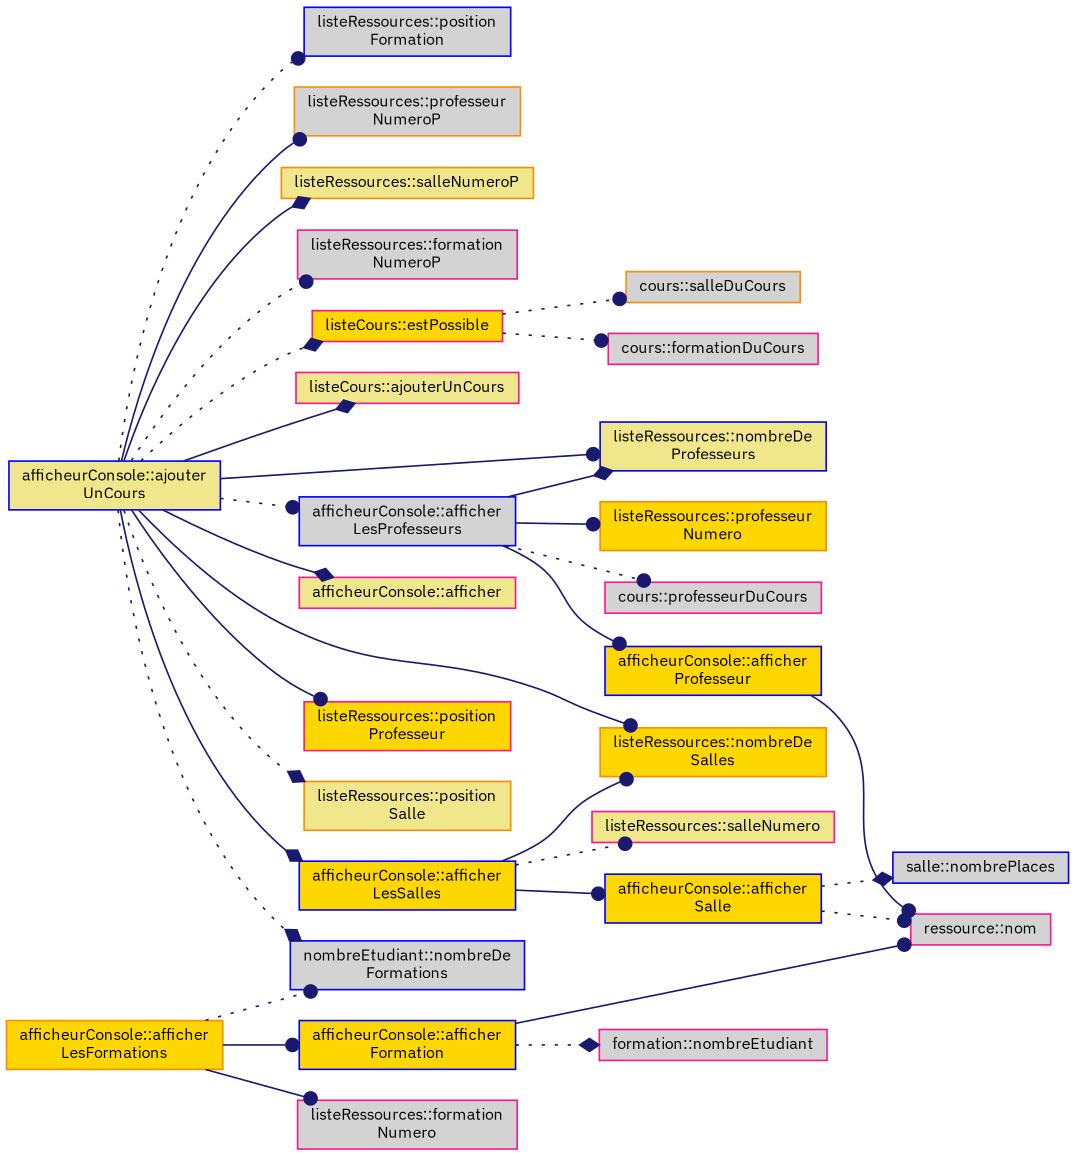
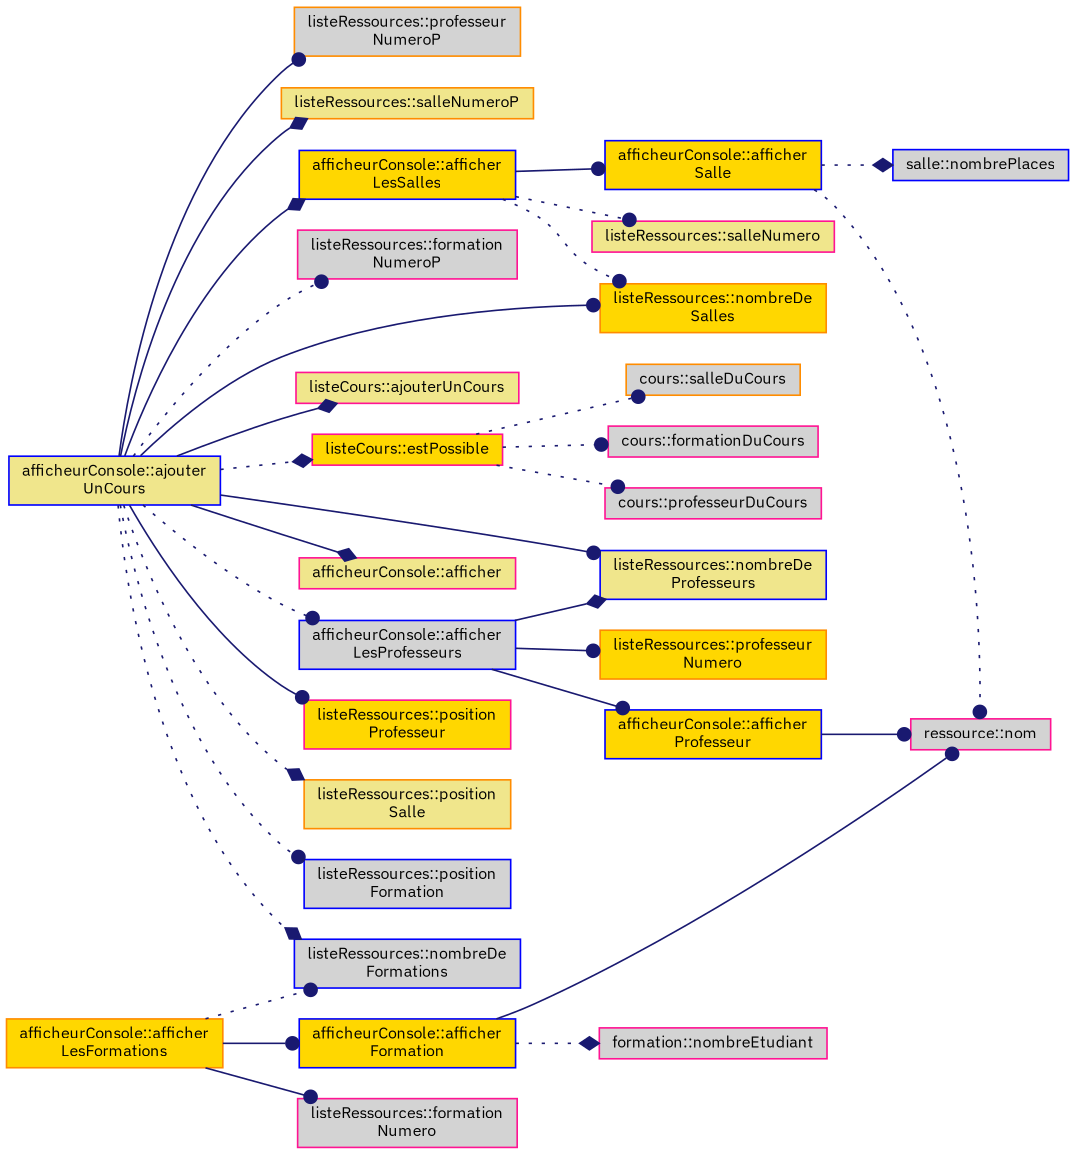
edge "afficheurConsole::afficher LesProfesseurs" -> "cours::professeurDuCours": now "listeCours::estPossible" -> "cours::professeurDuCours"
edge "afficheurConsole::afficher LesSalles" -> "listeRessources::nombreDe Salles": style solid -> dotted
node "nombreEtudiant::nombreDe Formations": label "nombreEtudiant::nombreDe Formations" -> "listeRessources::nombreDe Formations"
